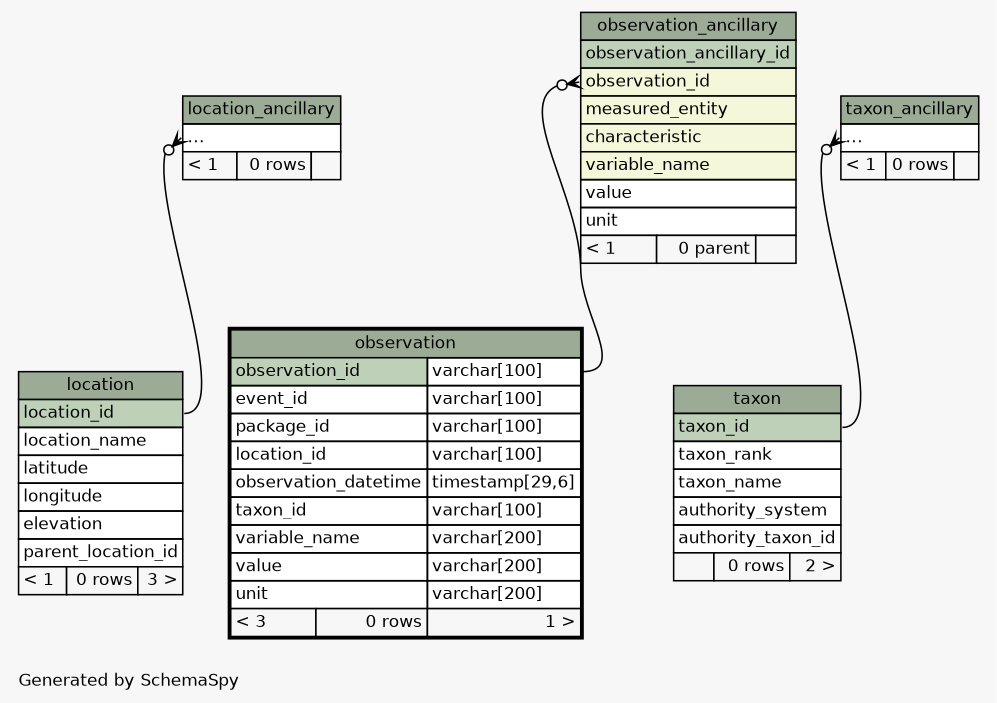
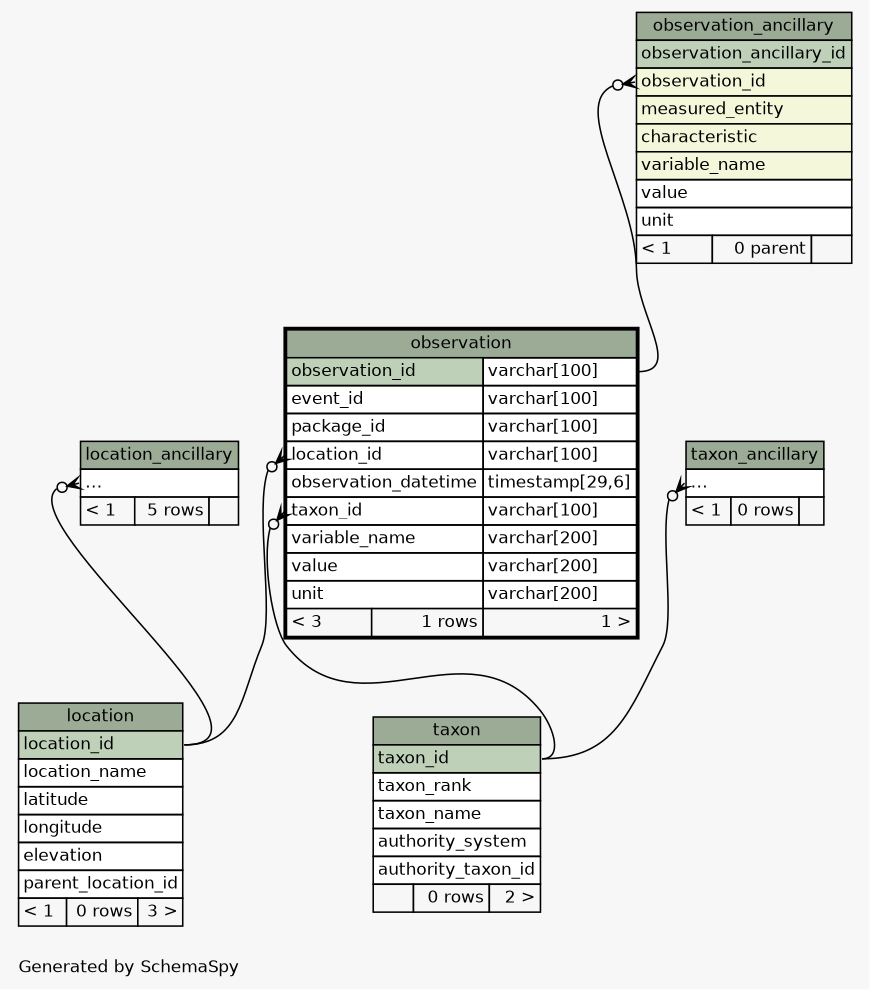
node "location_ancillary": text "0 rows" -> "5 rows"
node "observation": text "0 rows" -> "1 rows"
edge "location" -> "observation": added
edge "taxon" -> "observation": added
